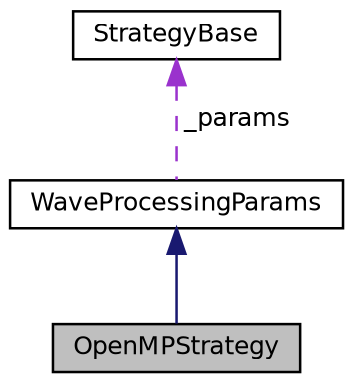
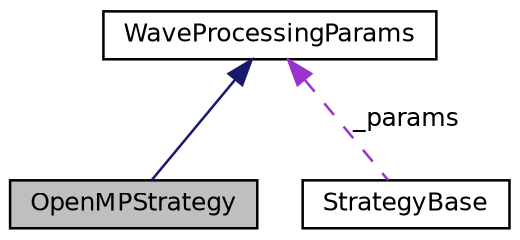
edge "WaveProcessingParams" -> "StrategyBase": reversed
